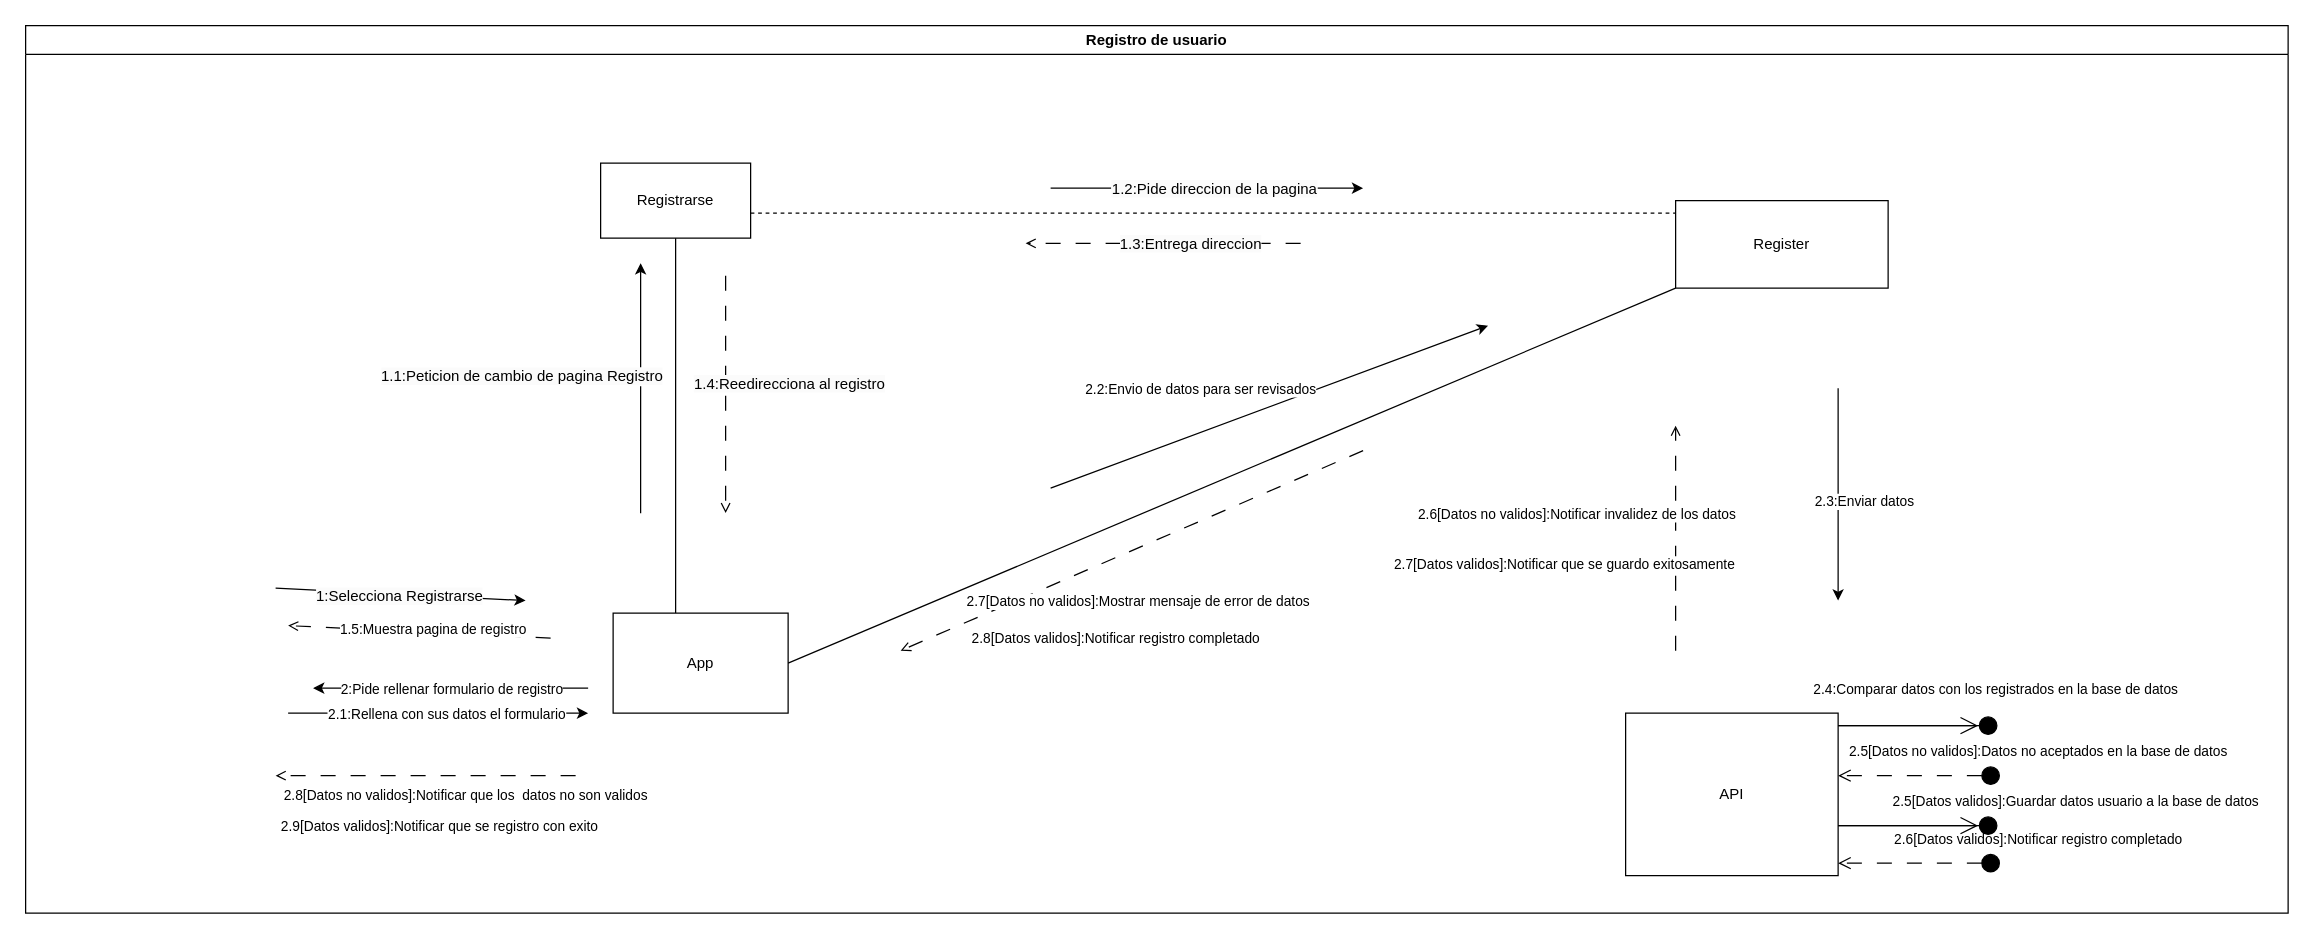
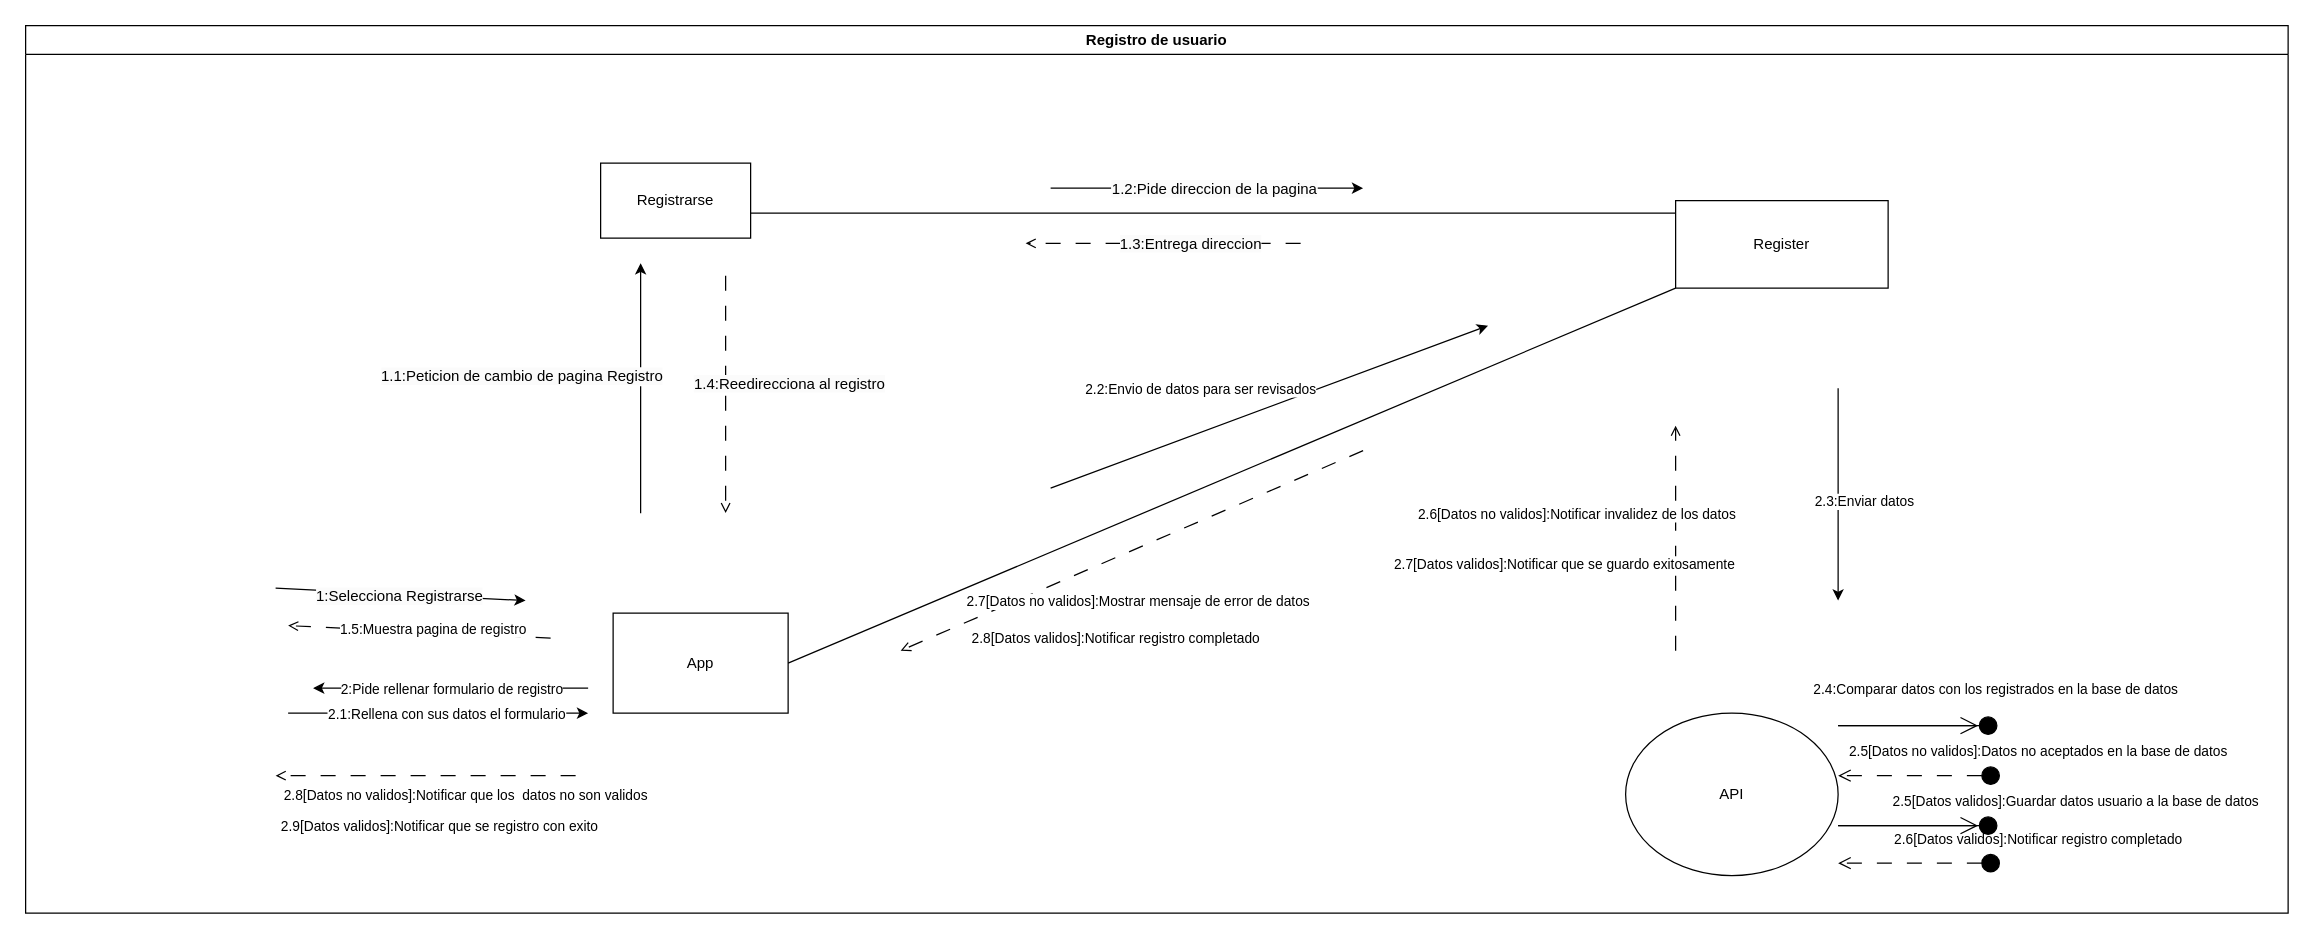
edge "Registrarse" -- "Register": style dashed -> solid
edge "Registrarse" -- "App": removed
node "API": shape rectangle -> ellipse
